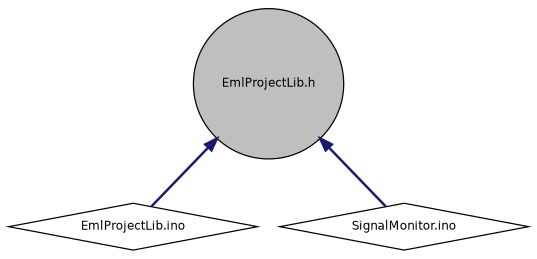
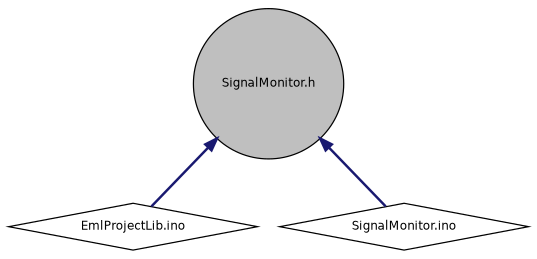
node "EmlProjectLib.h": label "EmlProjectLib.h" -> "SignalMonitor.h"
